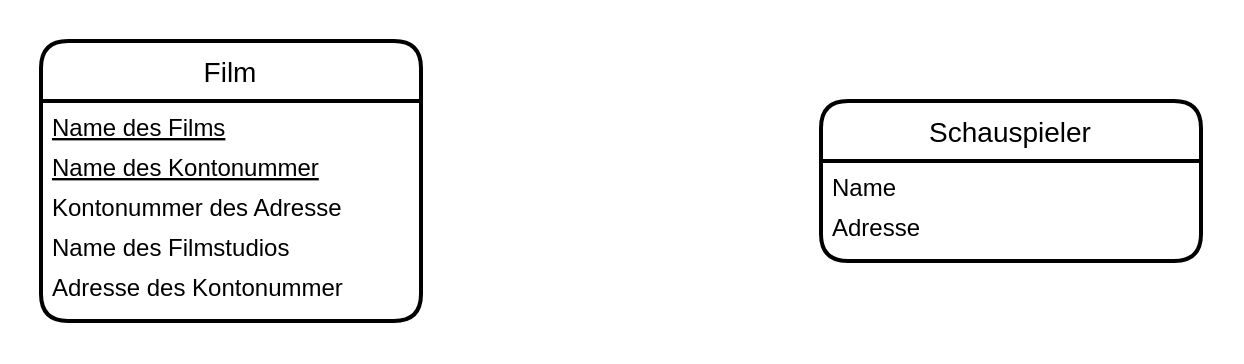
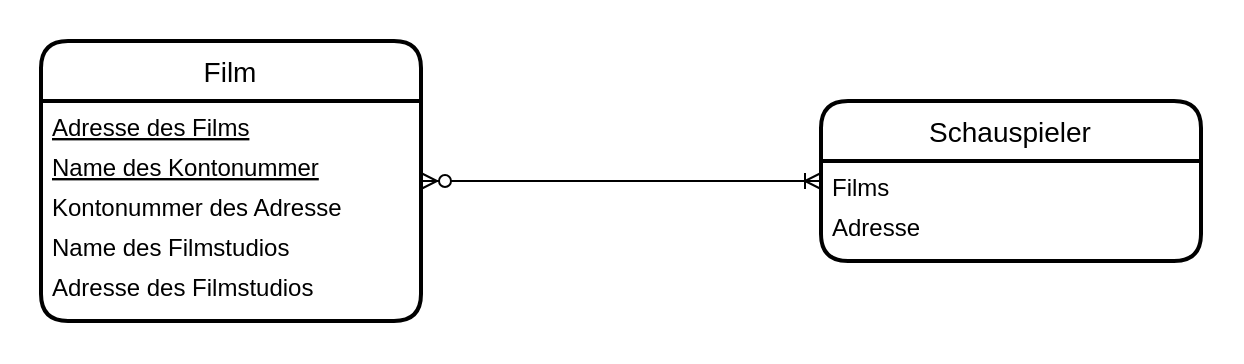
node "Name des Films": label "Name des Films" -> "Adresse des Films"
edge "Film" -- "Schauspieler": added
node "Name": label "Name" -> "Films"
node "Adresse des Kontonummer": label "Adresse des Kontonummer" -> "Adresse des Filmstudios"
